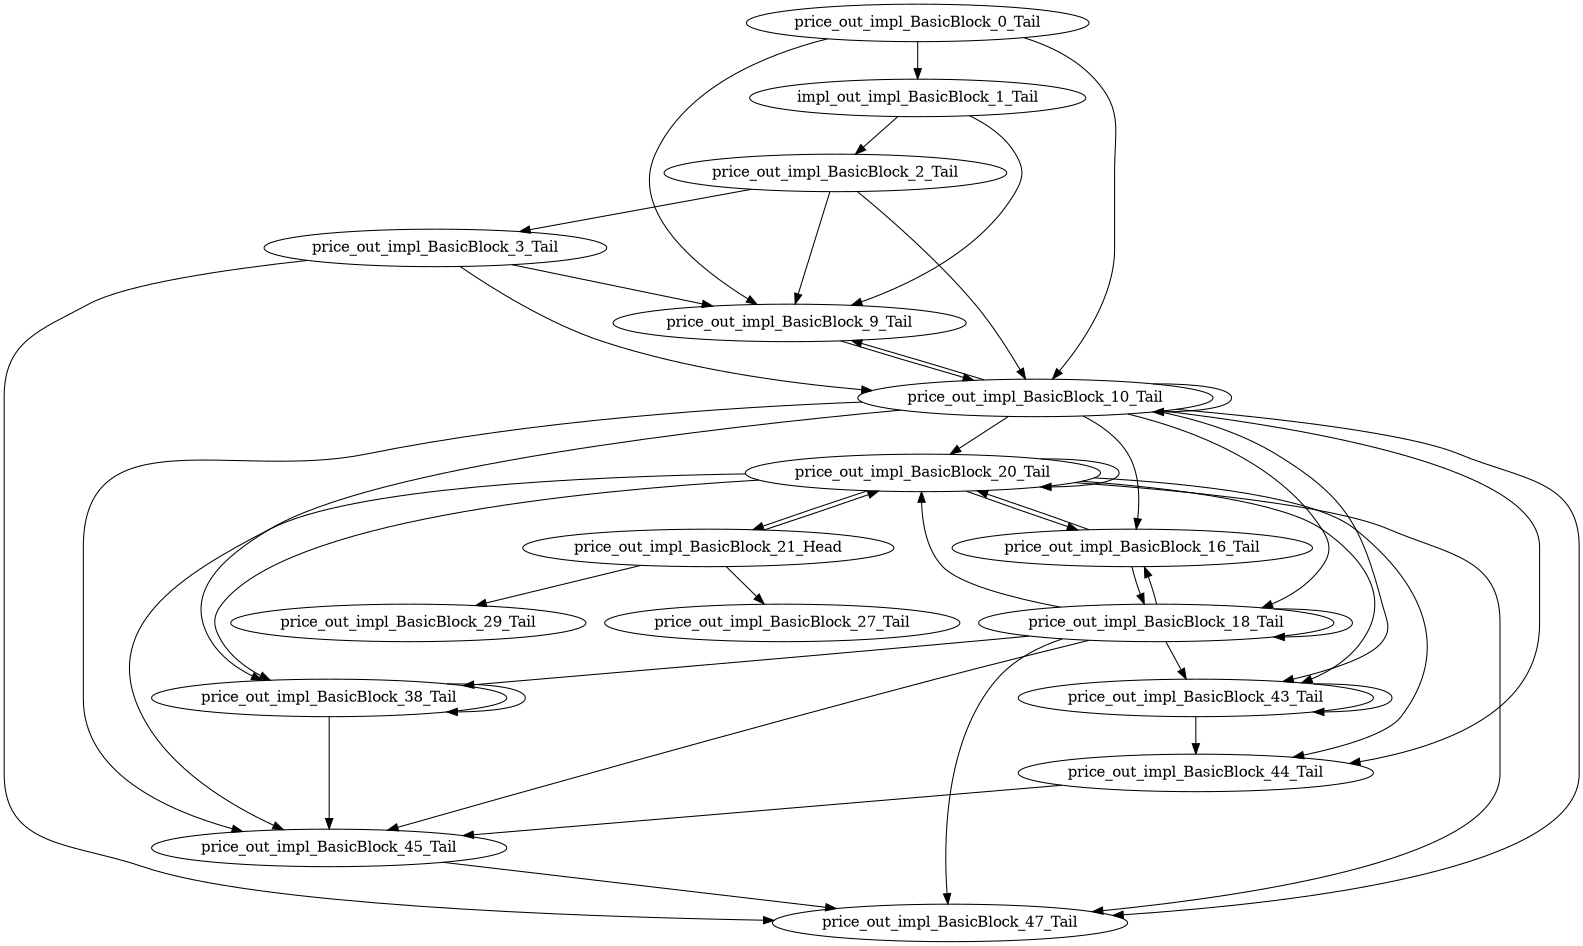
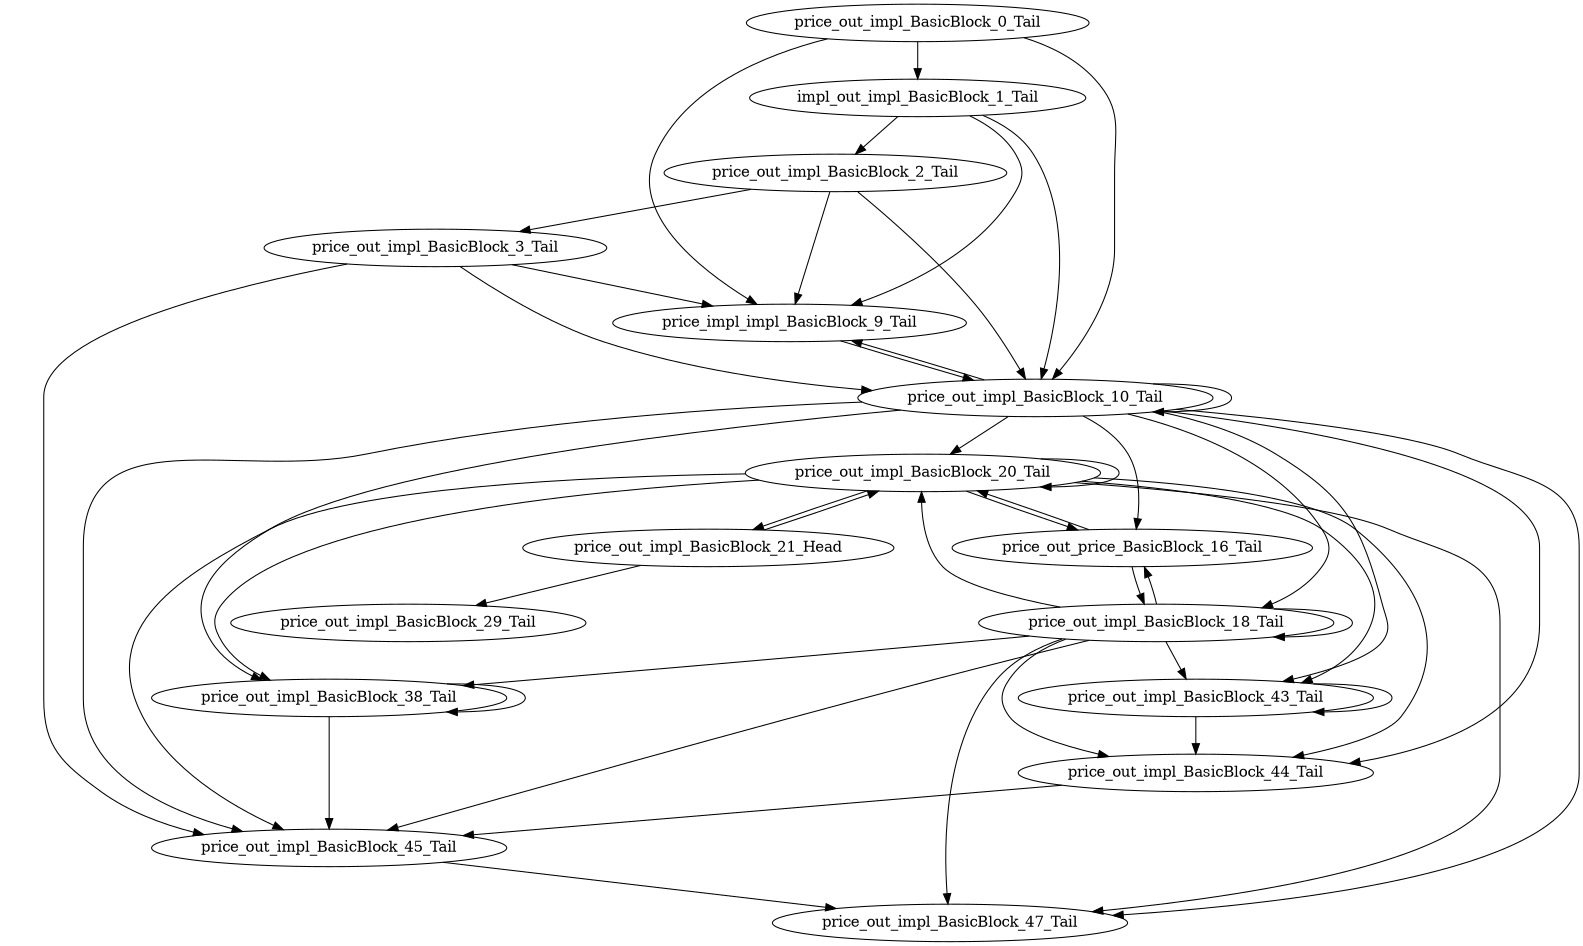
edge "impl_out_impl_BasicBlock_1_Tail" -> "price_out_impl_BasicBlock_10_Tail": added
node "price_out_impl_BasicBlock_9_Tail": label "price_out_impl_BasicBlock_9_Tail" -> "price_impl_impl_BasicBlock_9_Tail"
node "price_out_impl_BasicBlock_16_Tail": label "price_out_impl_BasicBlock_16_Tail" -> "price_out_price_BasicBlock_16_Tail"
node "price_out_impl_BasicBlock_27_Tail": removed
edge "price_out_impl_BasicBlock_18_Tail" -> "price_out_impl_BasicBlock_44_Tail": added
edge "price_out_impl_BasicBlock_3_Tail" -> "price_out_impl_BasicBlock_47_Tail": now "price_out_impl_BasicBlock_3_Tail" -> "price_out_impl_BasicBlock_45_Tail"
